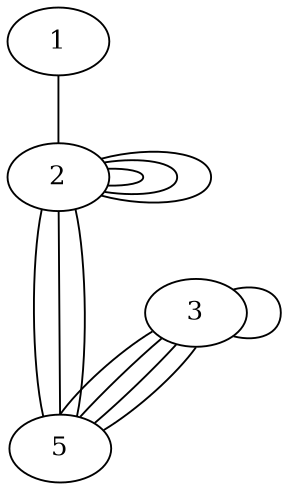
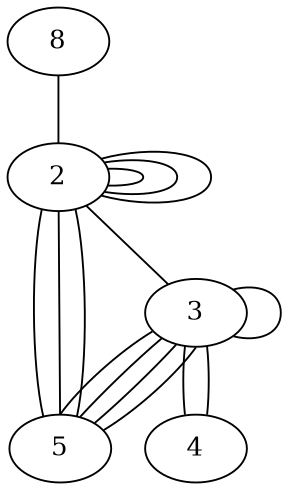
node "1": label "1" -> "8"
edge "2" -- "3": added
node "4": added
